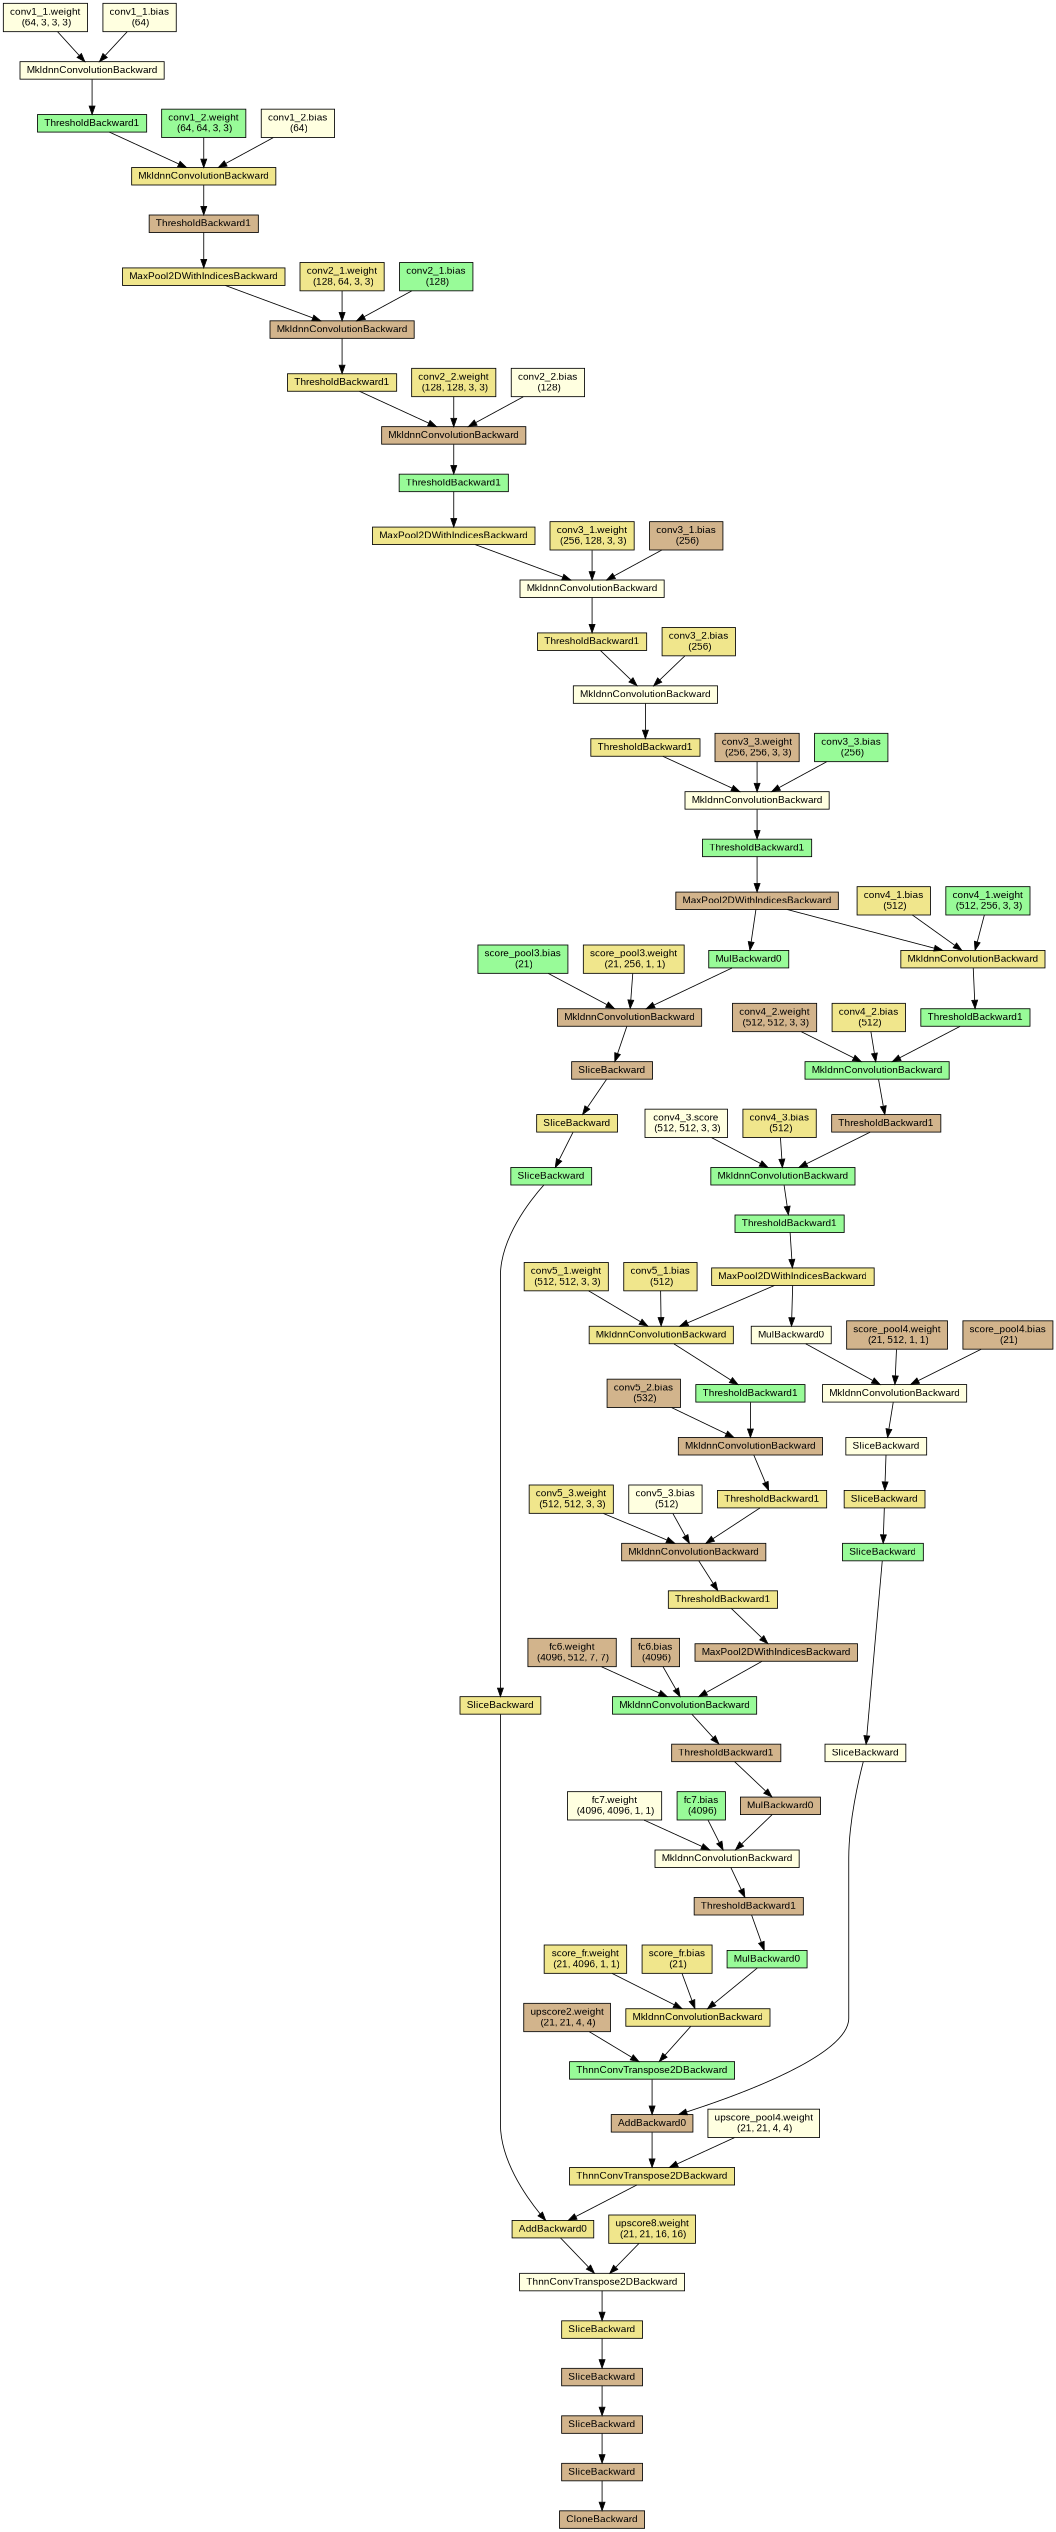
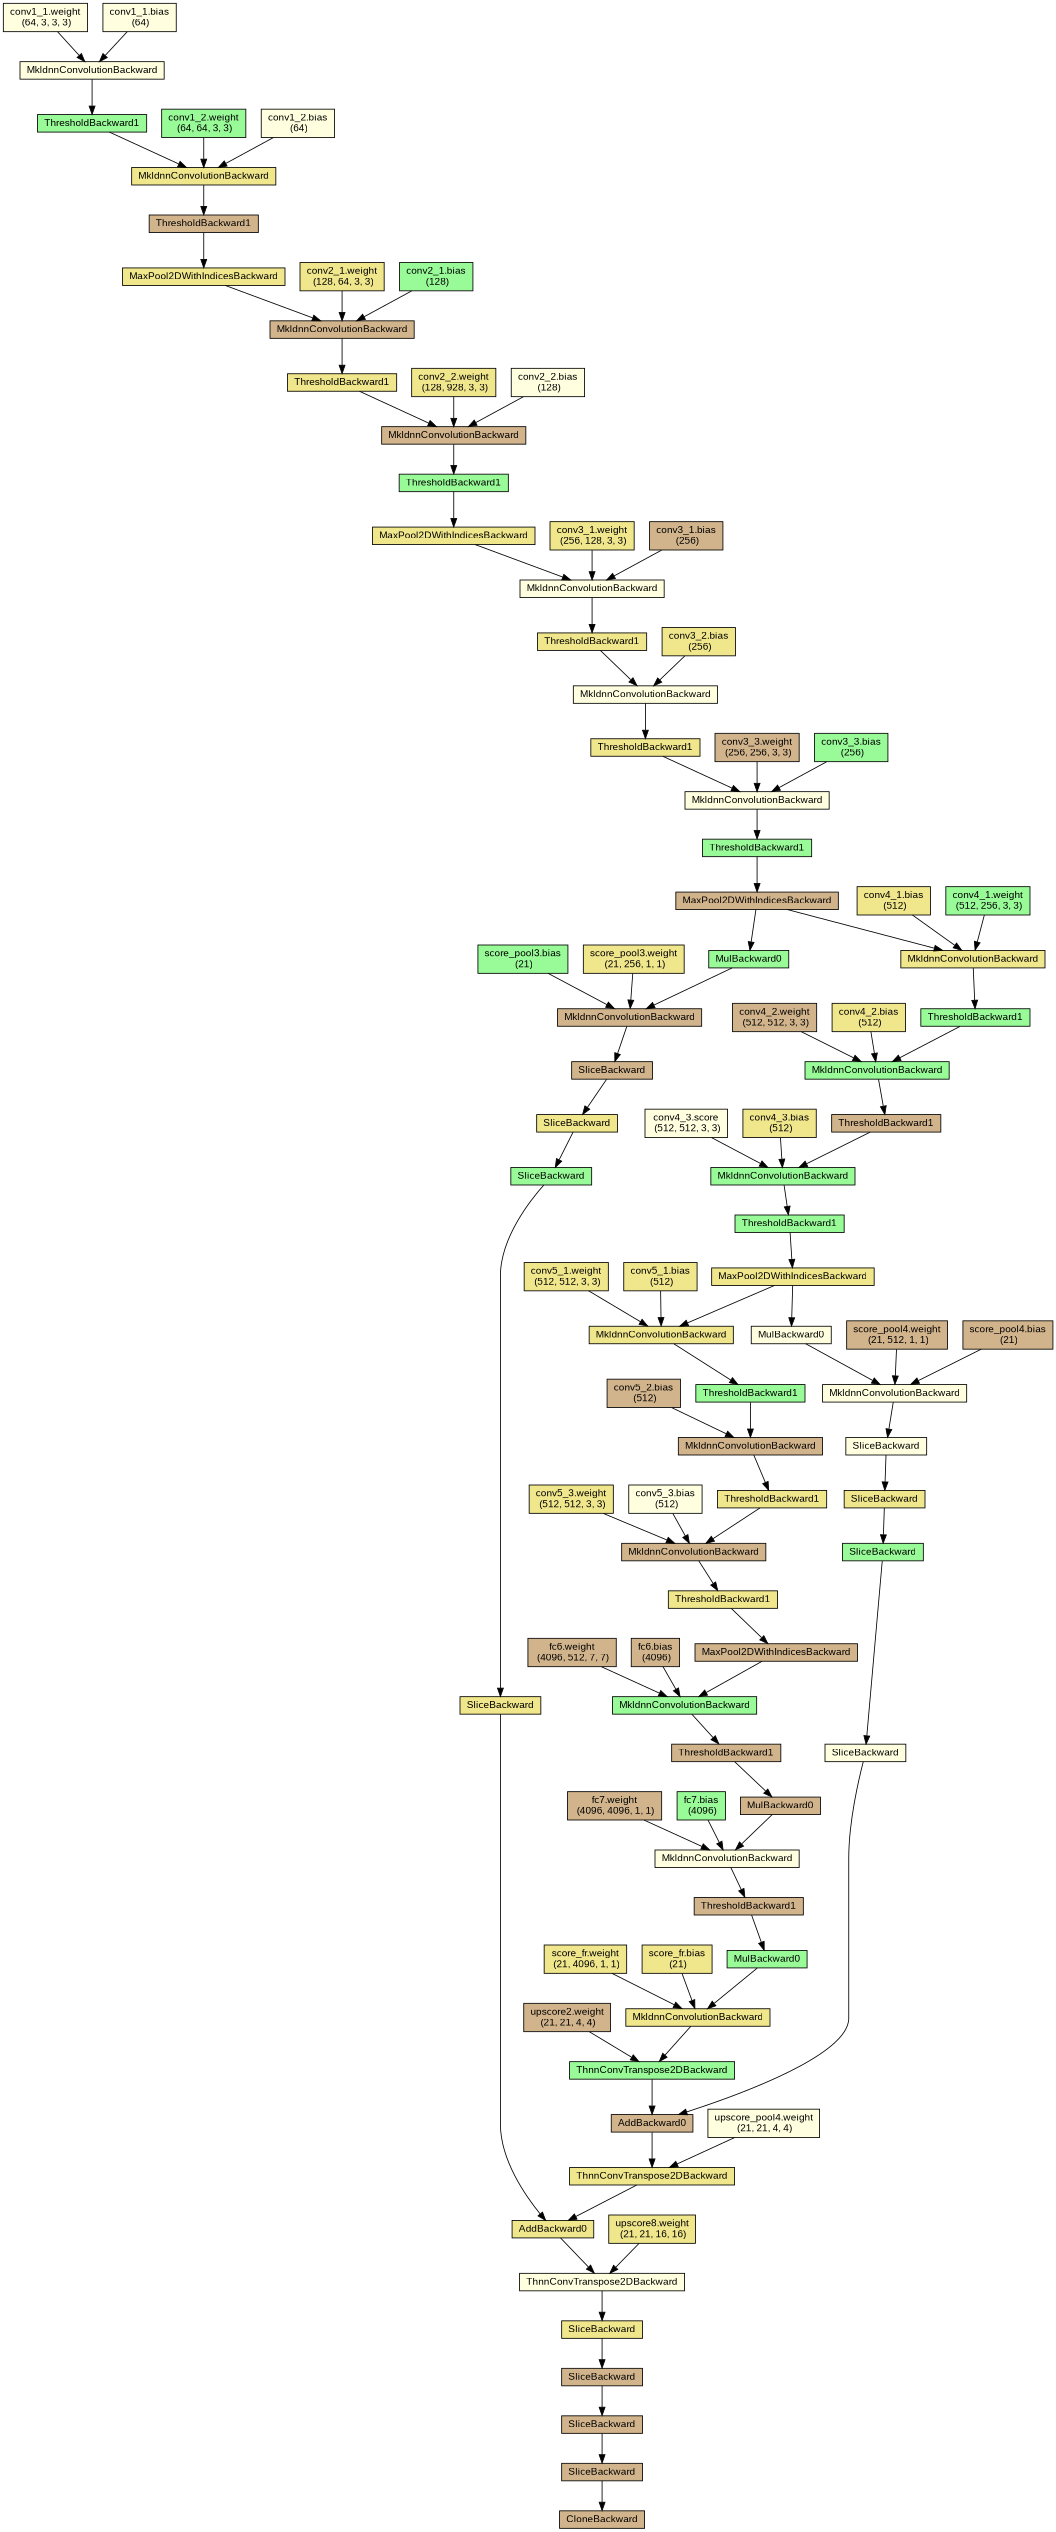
node "conv2_2.weight (128, 128, 3, 3)": label "conv2_2.weight (128, 128, 3, 3)" -> "conv2_2.weight (128, 928, 3, 3)"
node "conv5_2.bias (532)": label "conv5_2.bias (532)" -> "conv5_2.bias (512)"
node "fc7.weight (4096, 4096, 1, 1)": fillcolor lightyellow -> tan
